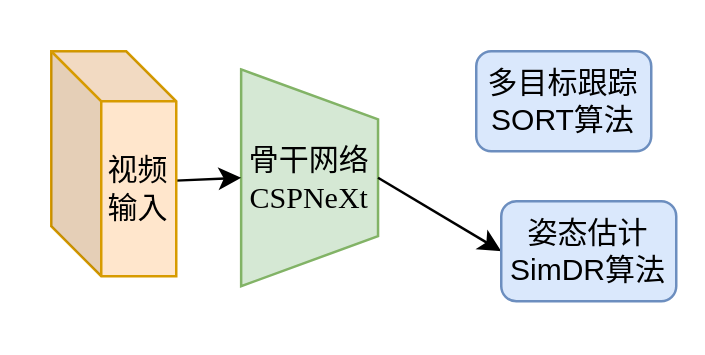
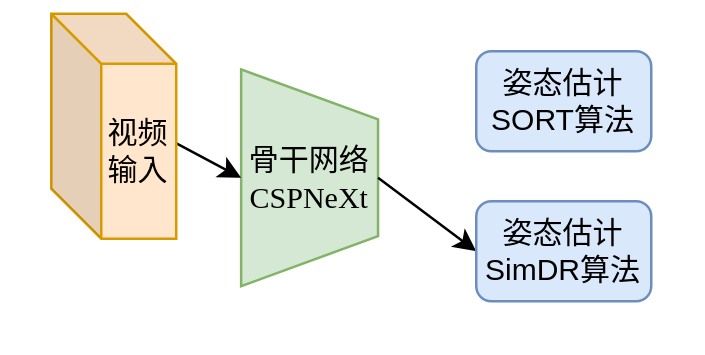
node "多目标跟踪 SORT算法": label "多目标跟踪 SORT算法" -> "姿态估计 SORT算法"
node "视频输入": moved (114, 164) -> (114, 126)
node "姿态估计 SimDR算法": moved (589, 251) -> (564, 251)
